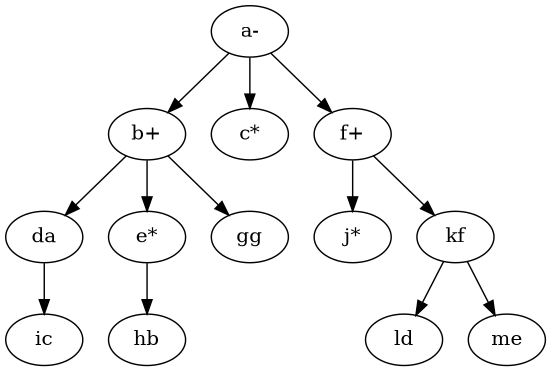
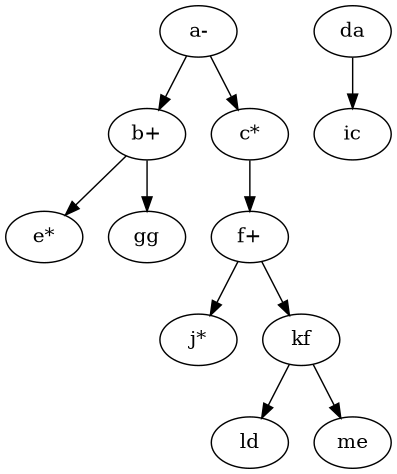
edge "a-" -> "f+": now "c*" -> "f+"
edge "b+" -> "da": removed
node "hb": removed
